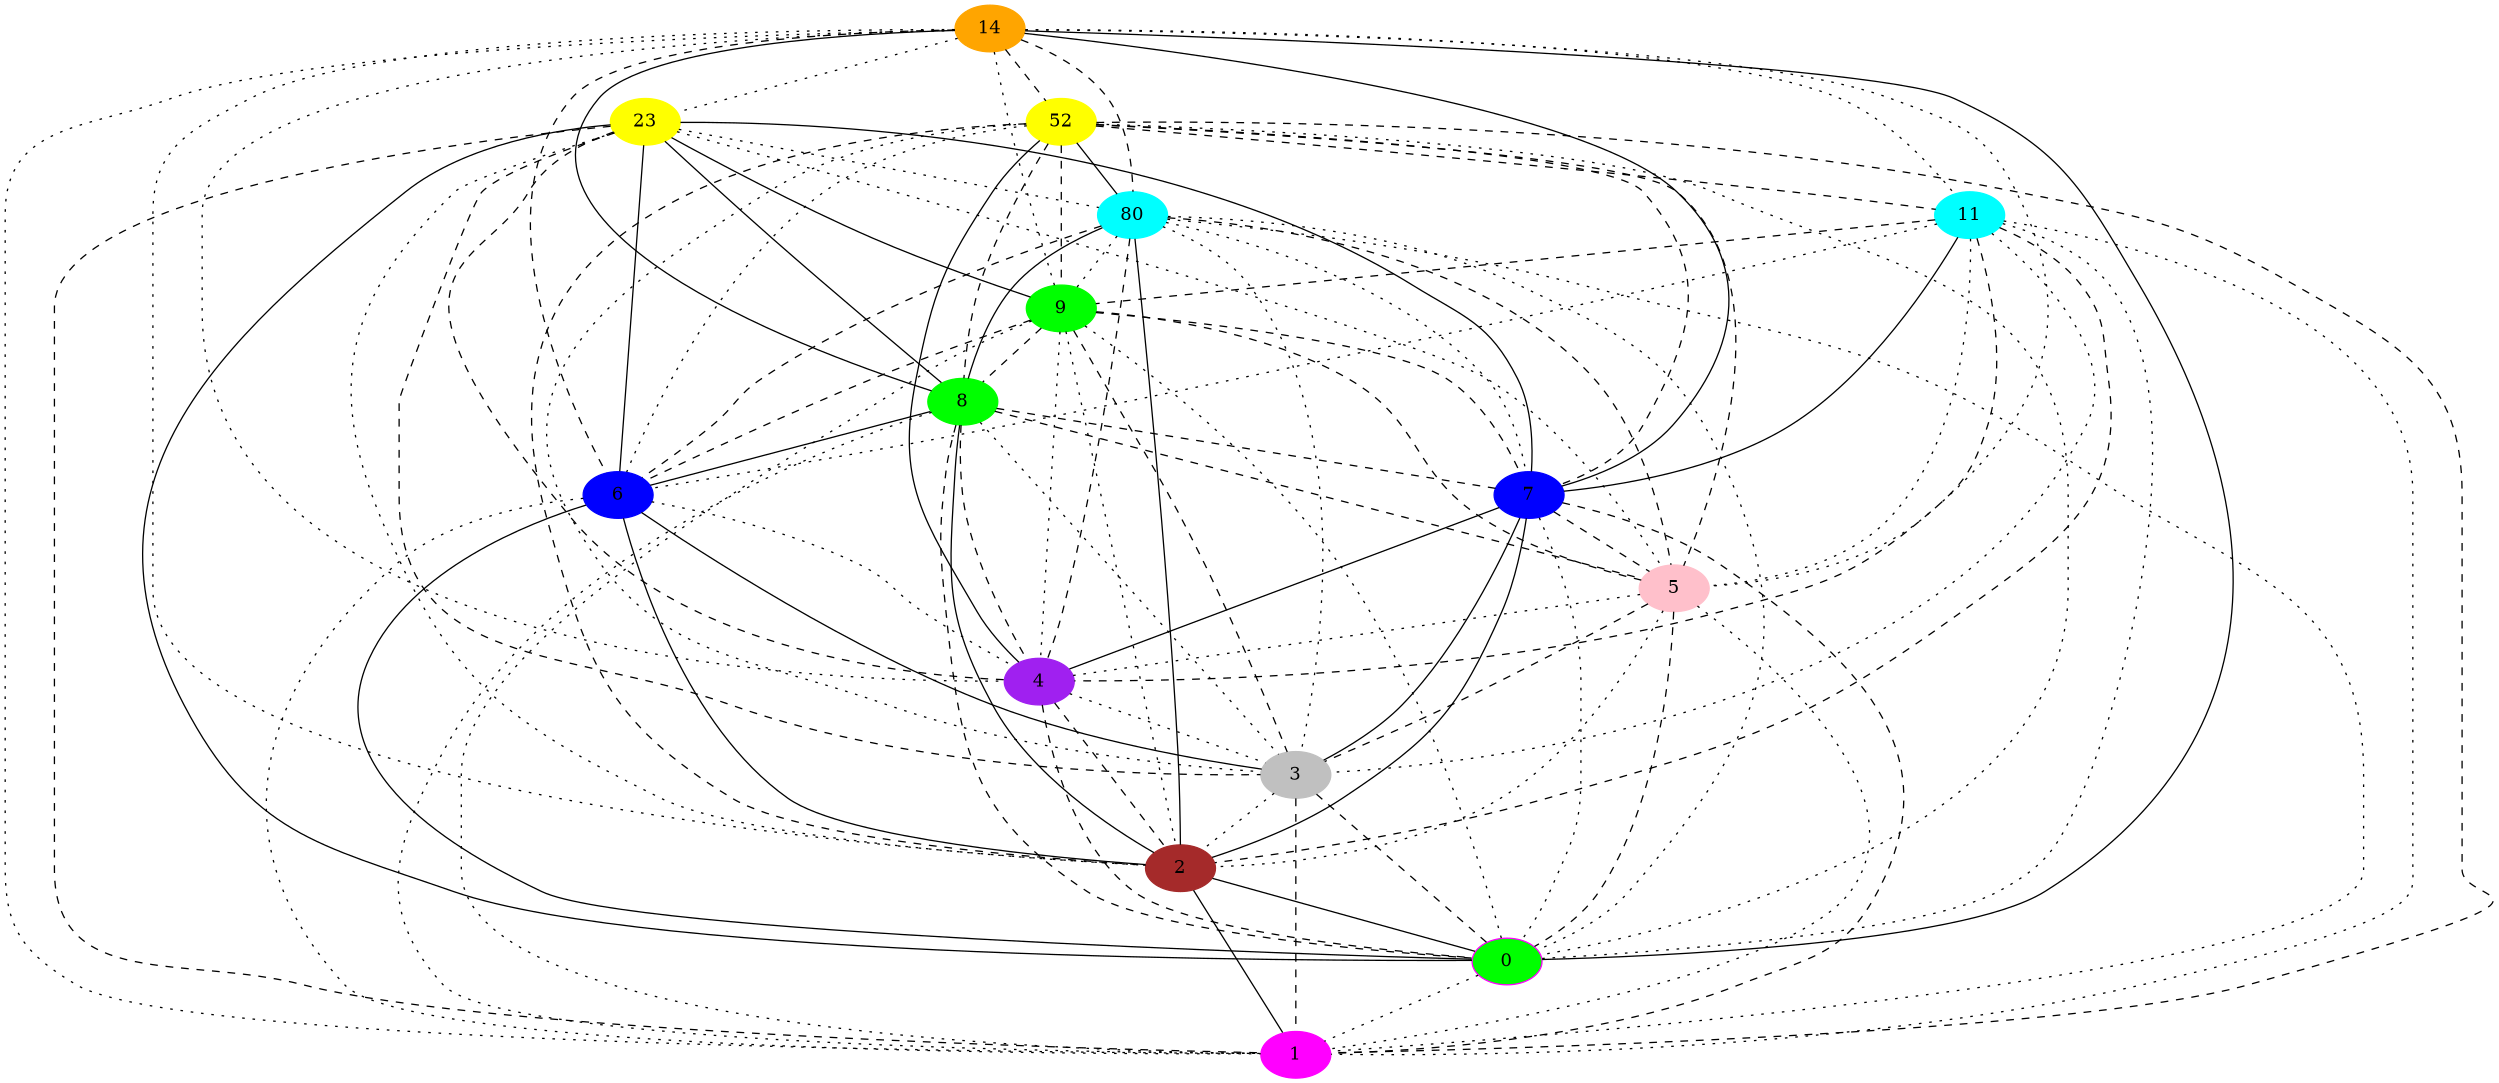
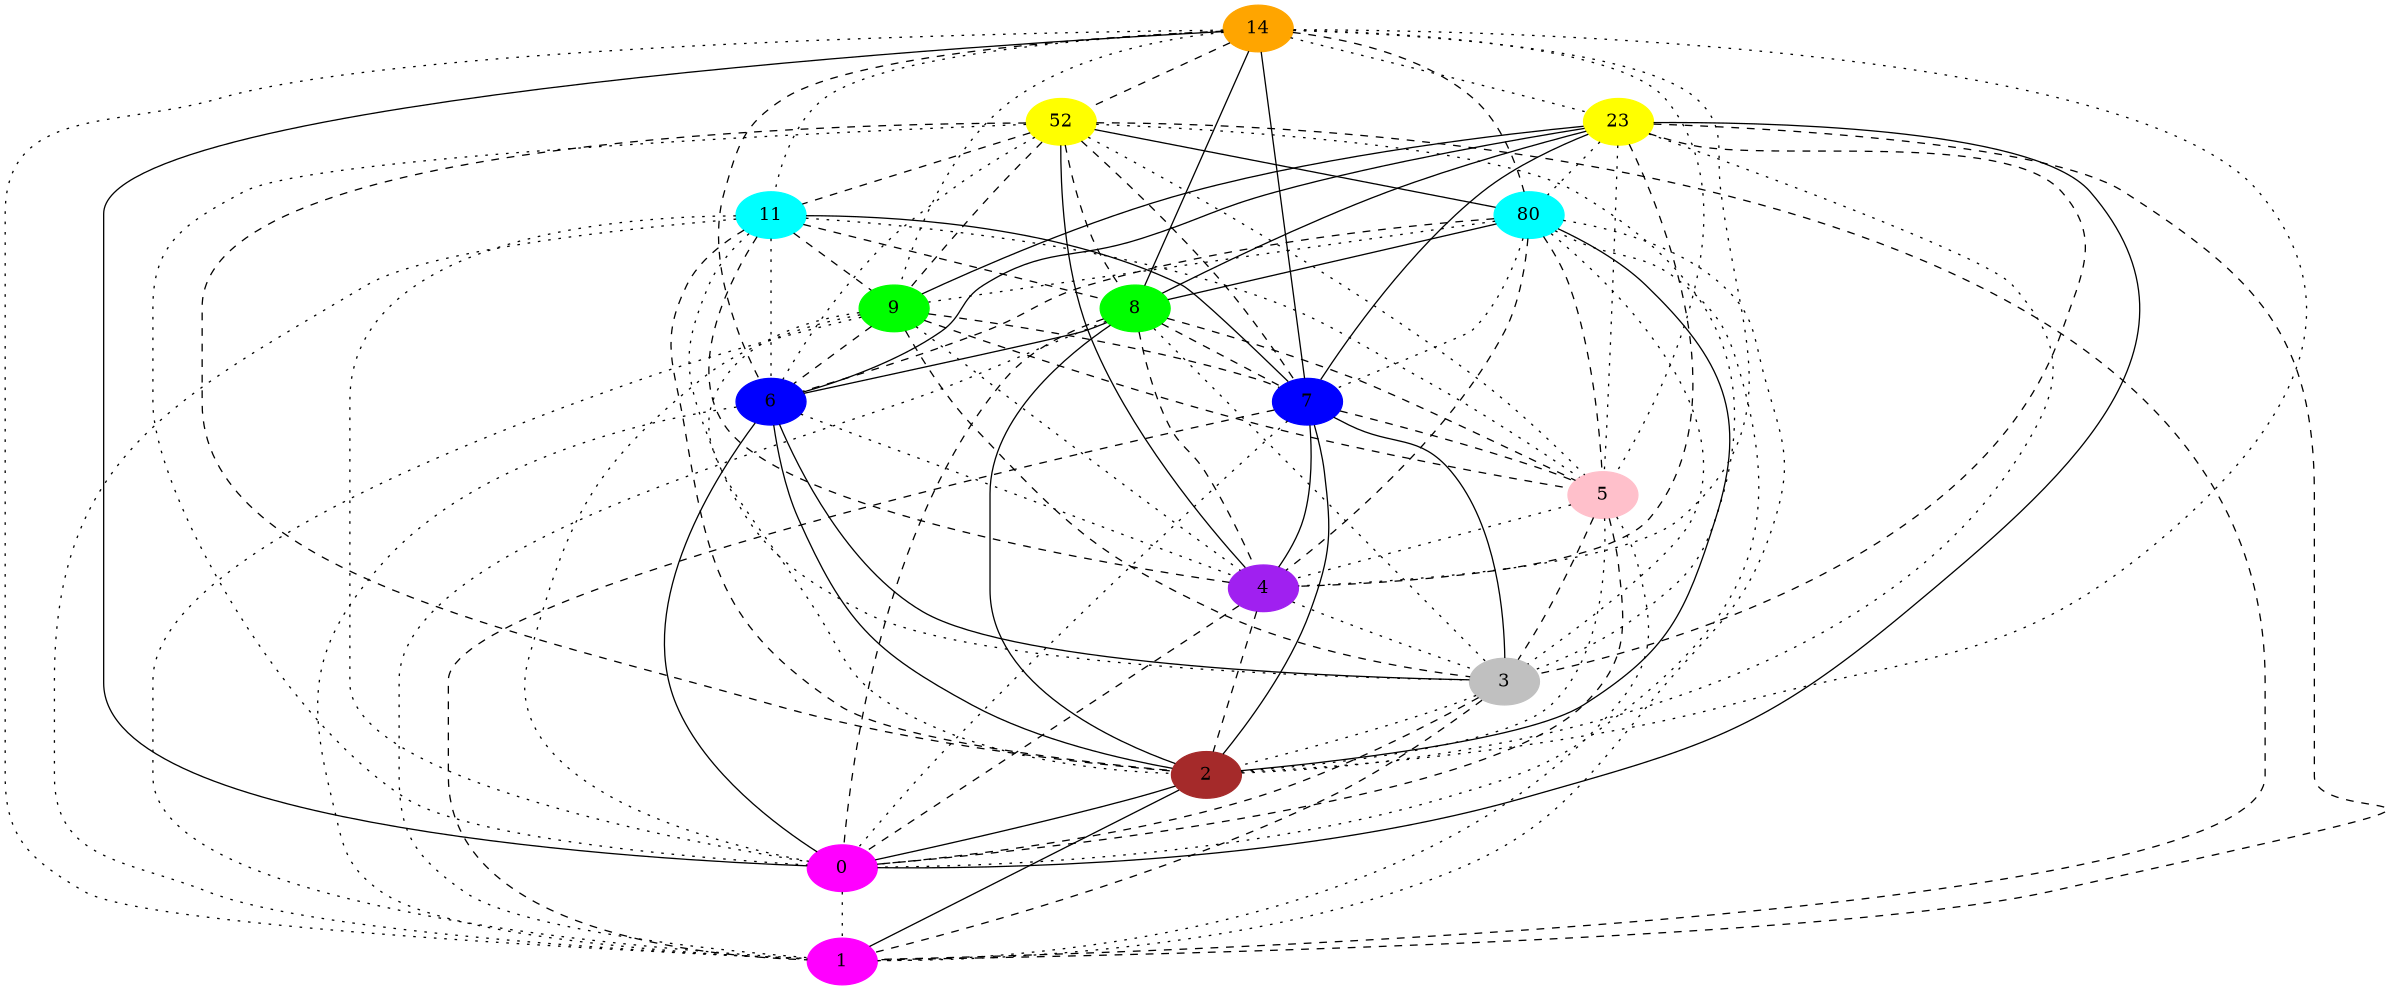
edge "52" -- "5": style dashed -> dotted
edge "9" -- "8": now "11" -- "8"
node "0": fillcolor green -> magenta
